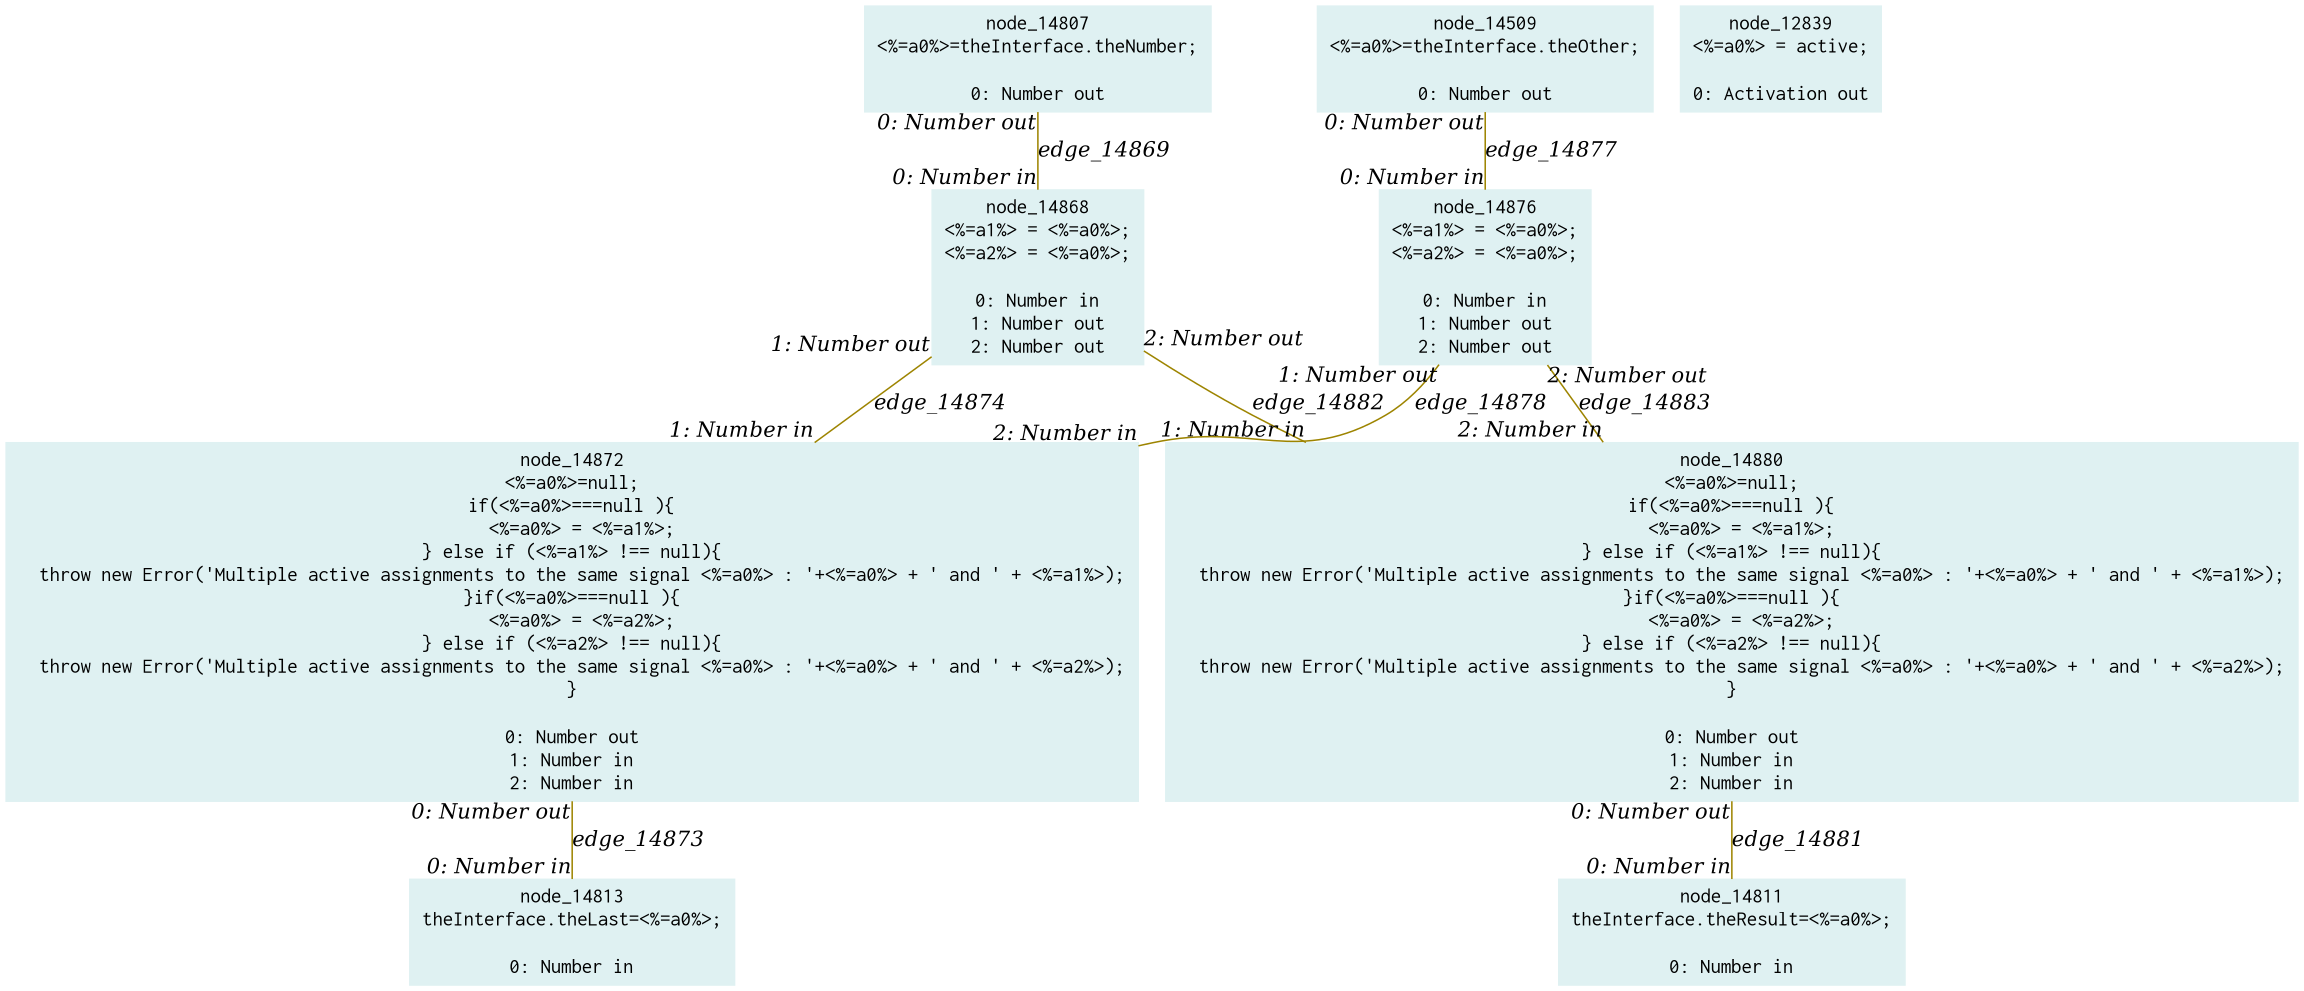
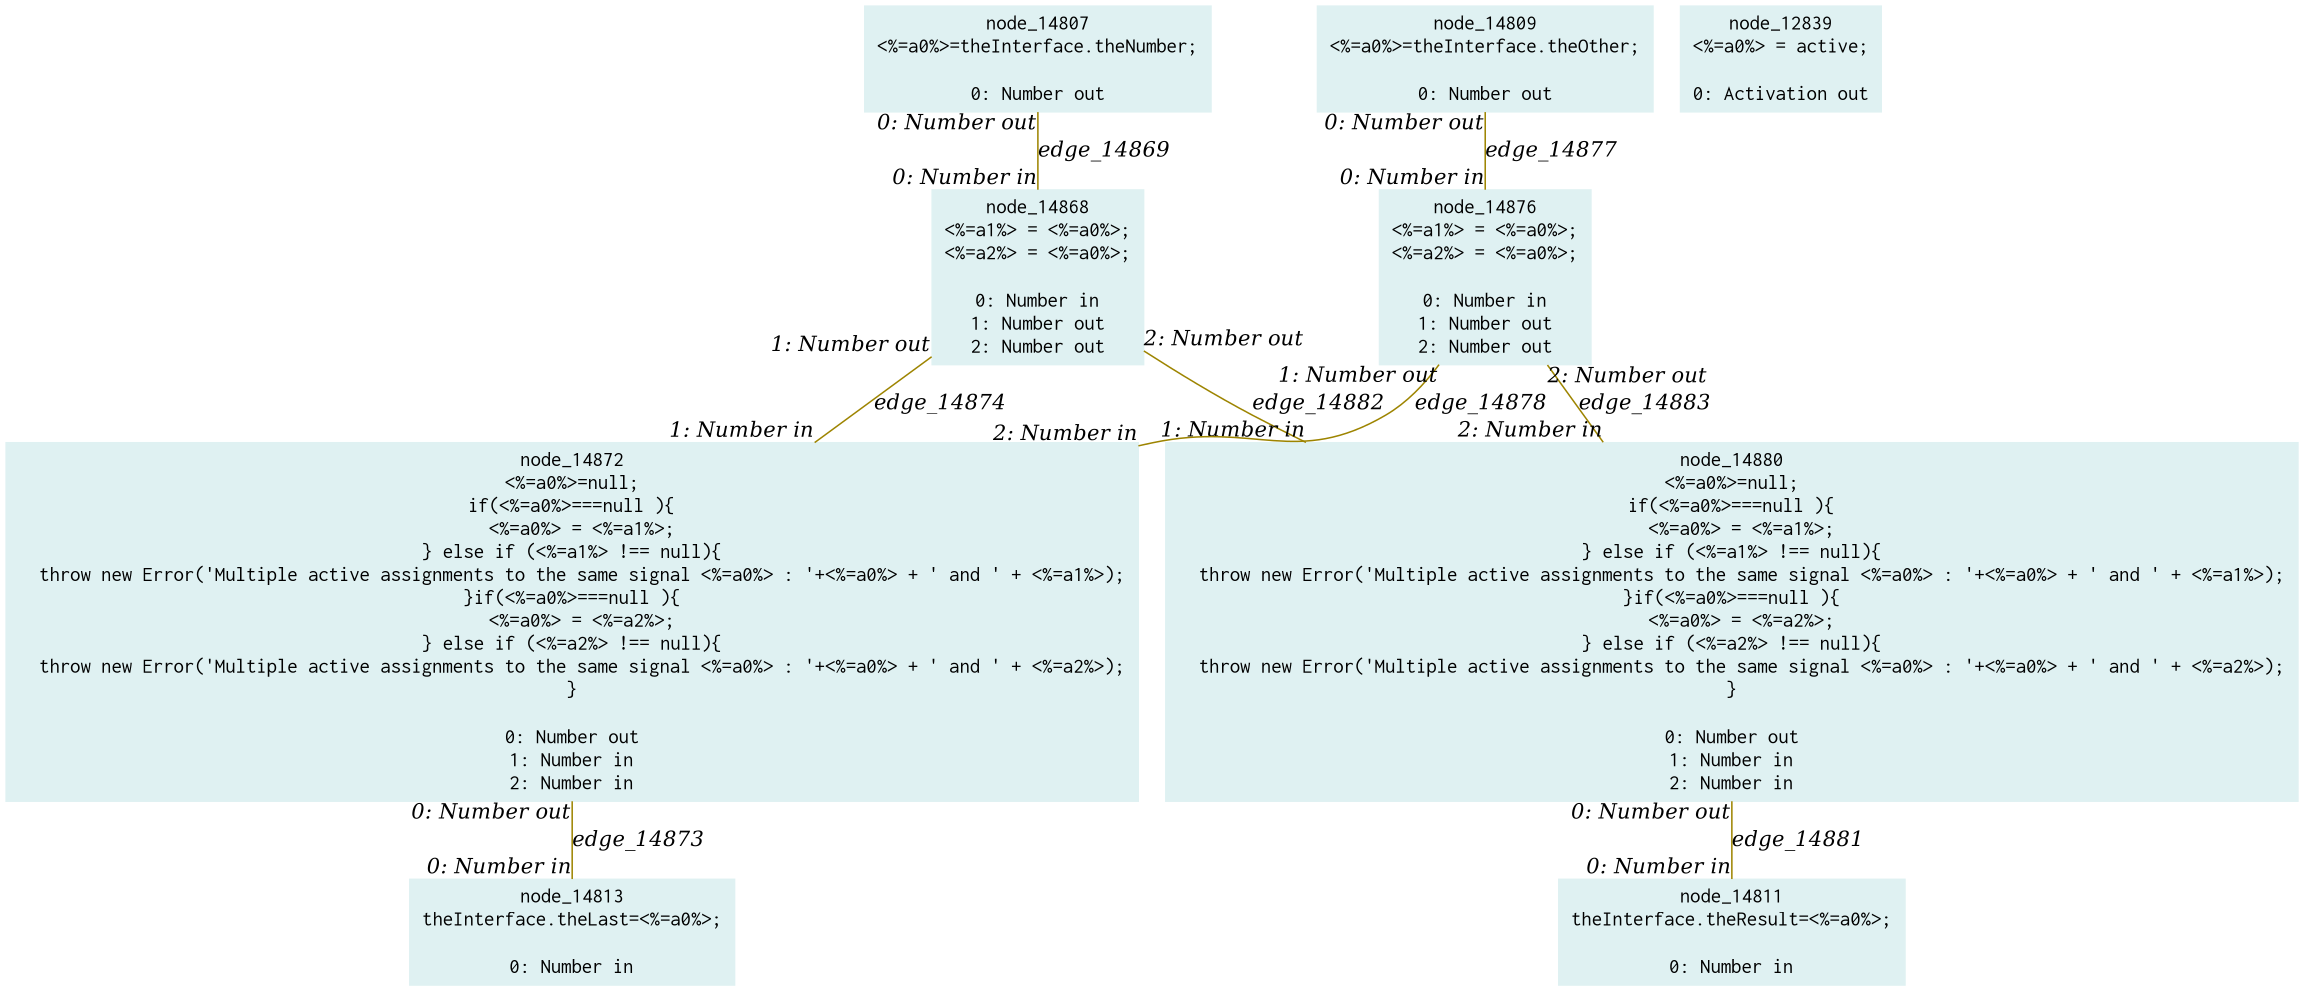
node "node_14509 <%=a0%>=theInterface.theOther; 0: Number out": label "node_14509 <%=a0%>=theInterface.theOther; 0: Number out" -> "node_14809 <%=a0%>=theInterface.theOther; 0: Number out"
